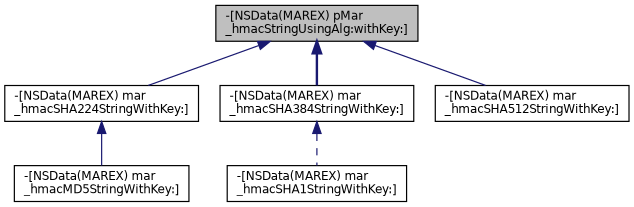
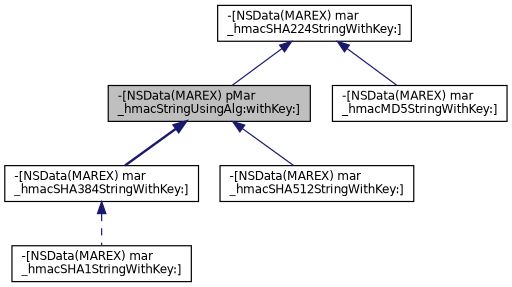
edge "-[NSData(MAREX) mar _hmacSHA224StringWithKey:]" -> "-[NSData(MAREX) pMar _hmacStringUsingAlg:withKey:]": reversed
